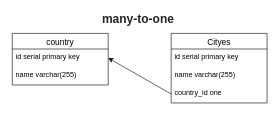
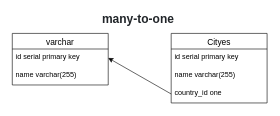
node "country": label "country" -> "varchar"
